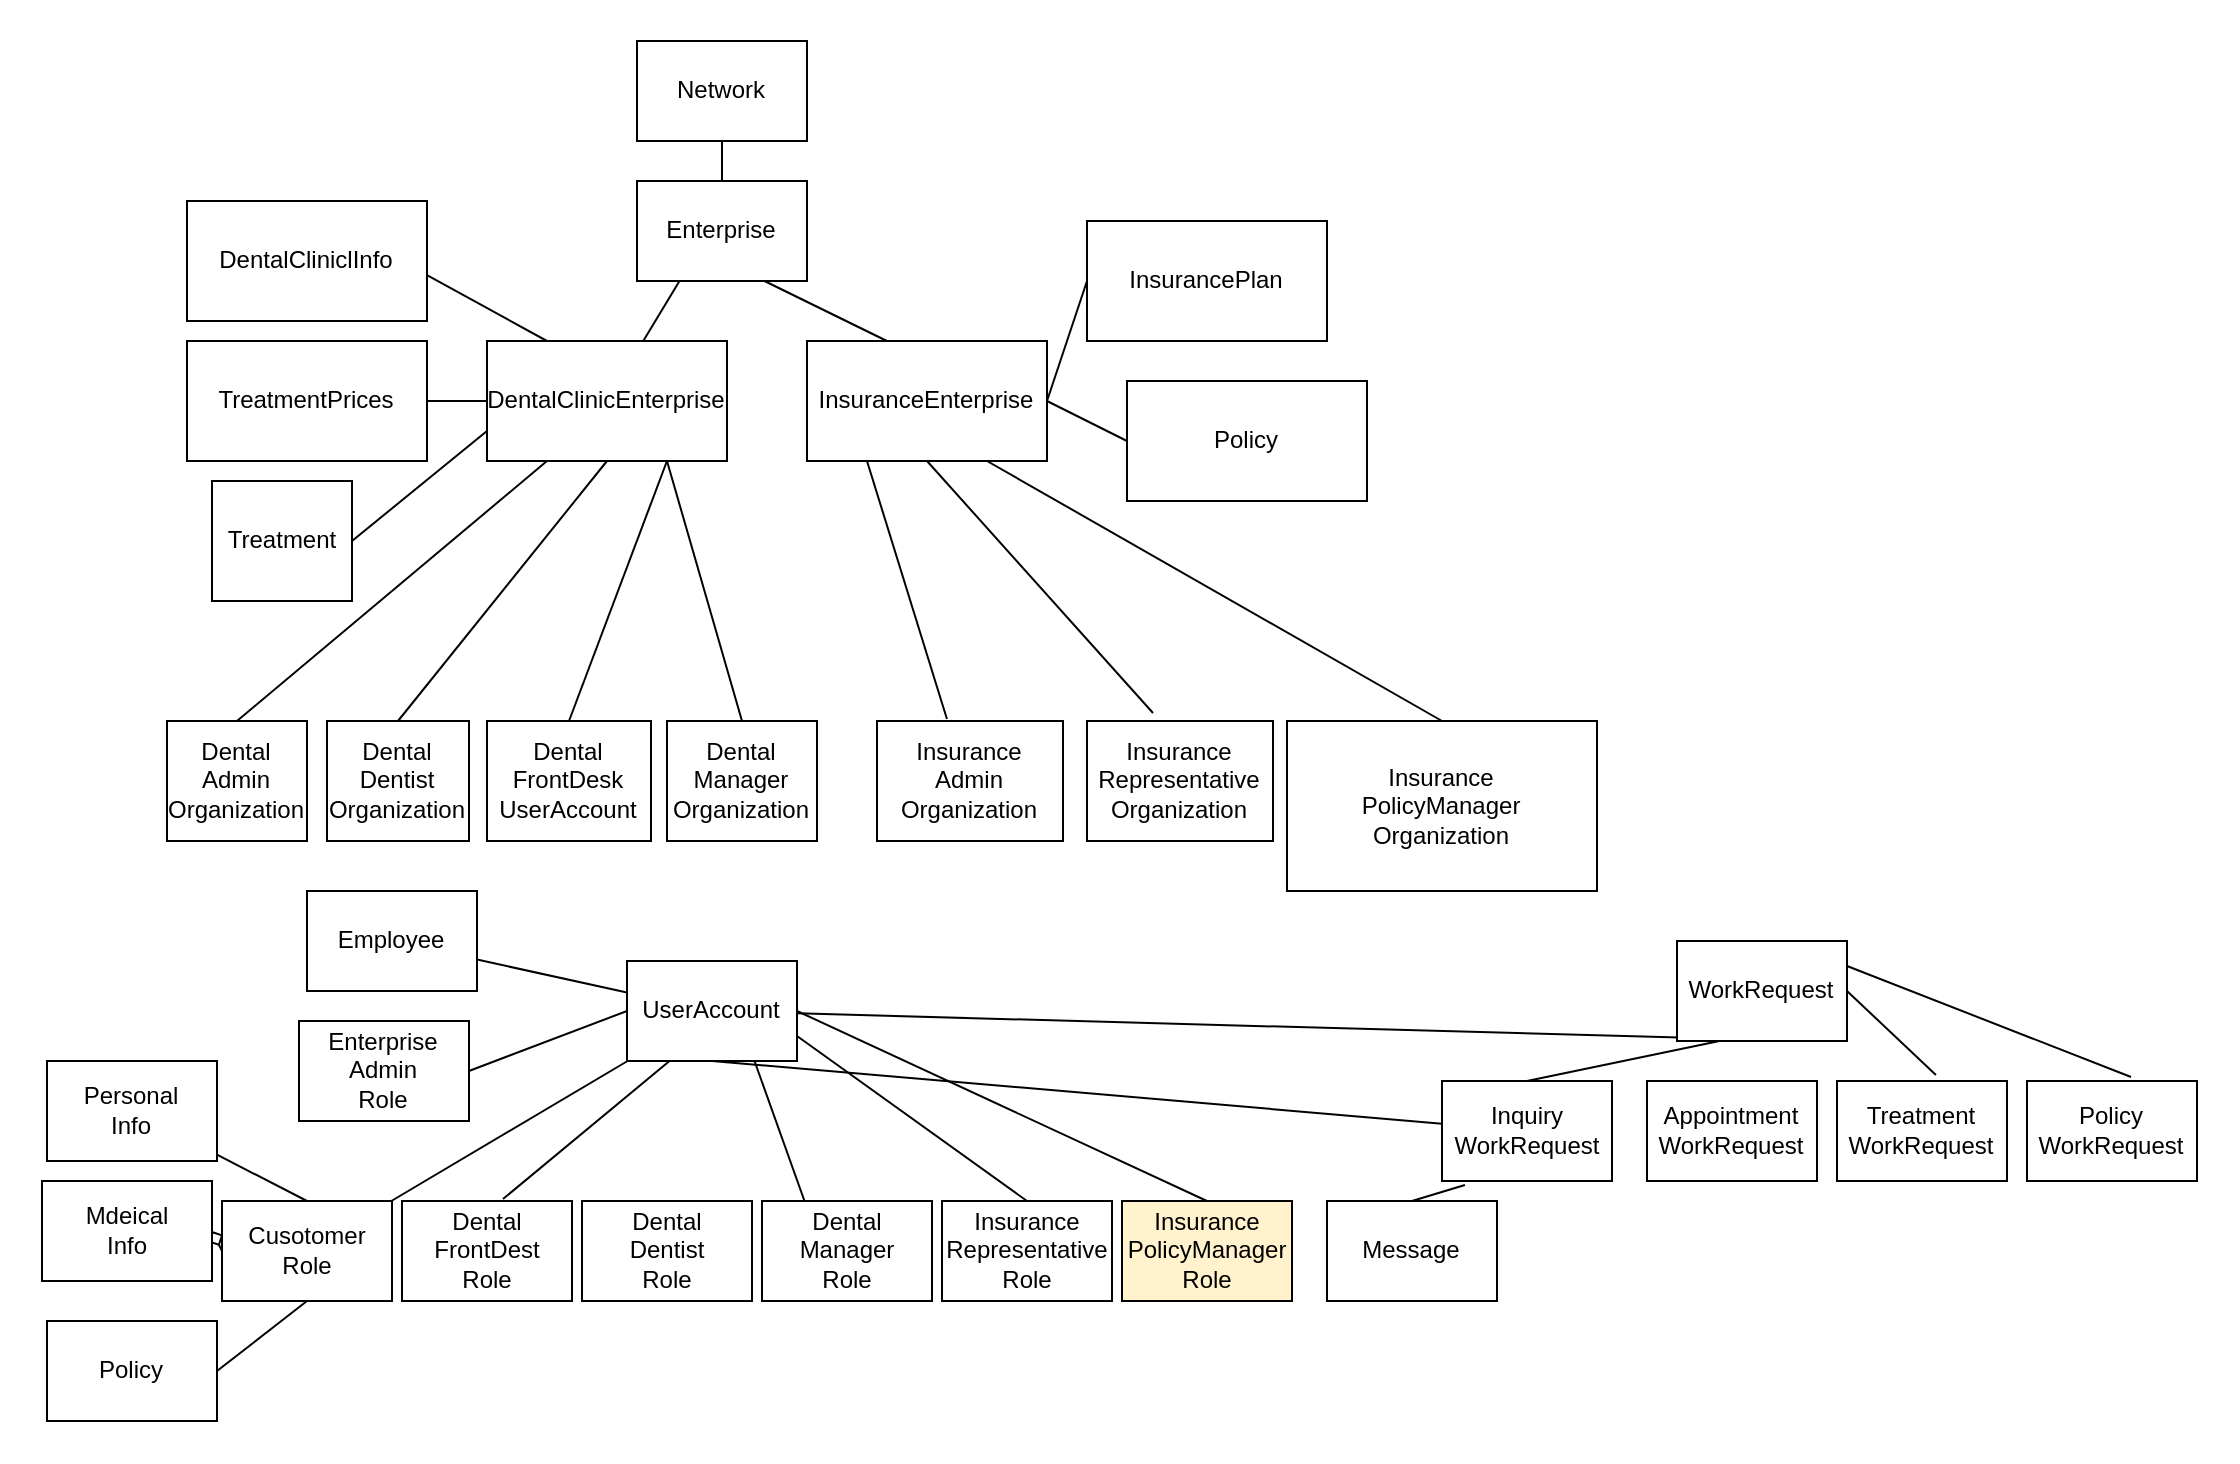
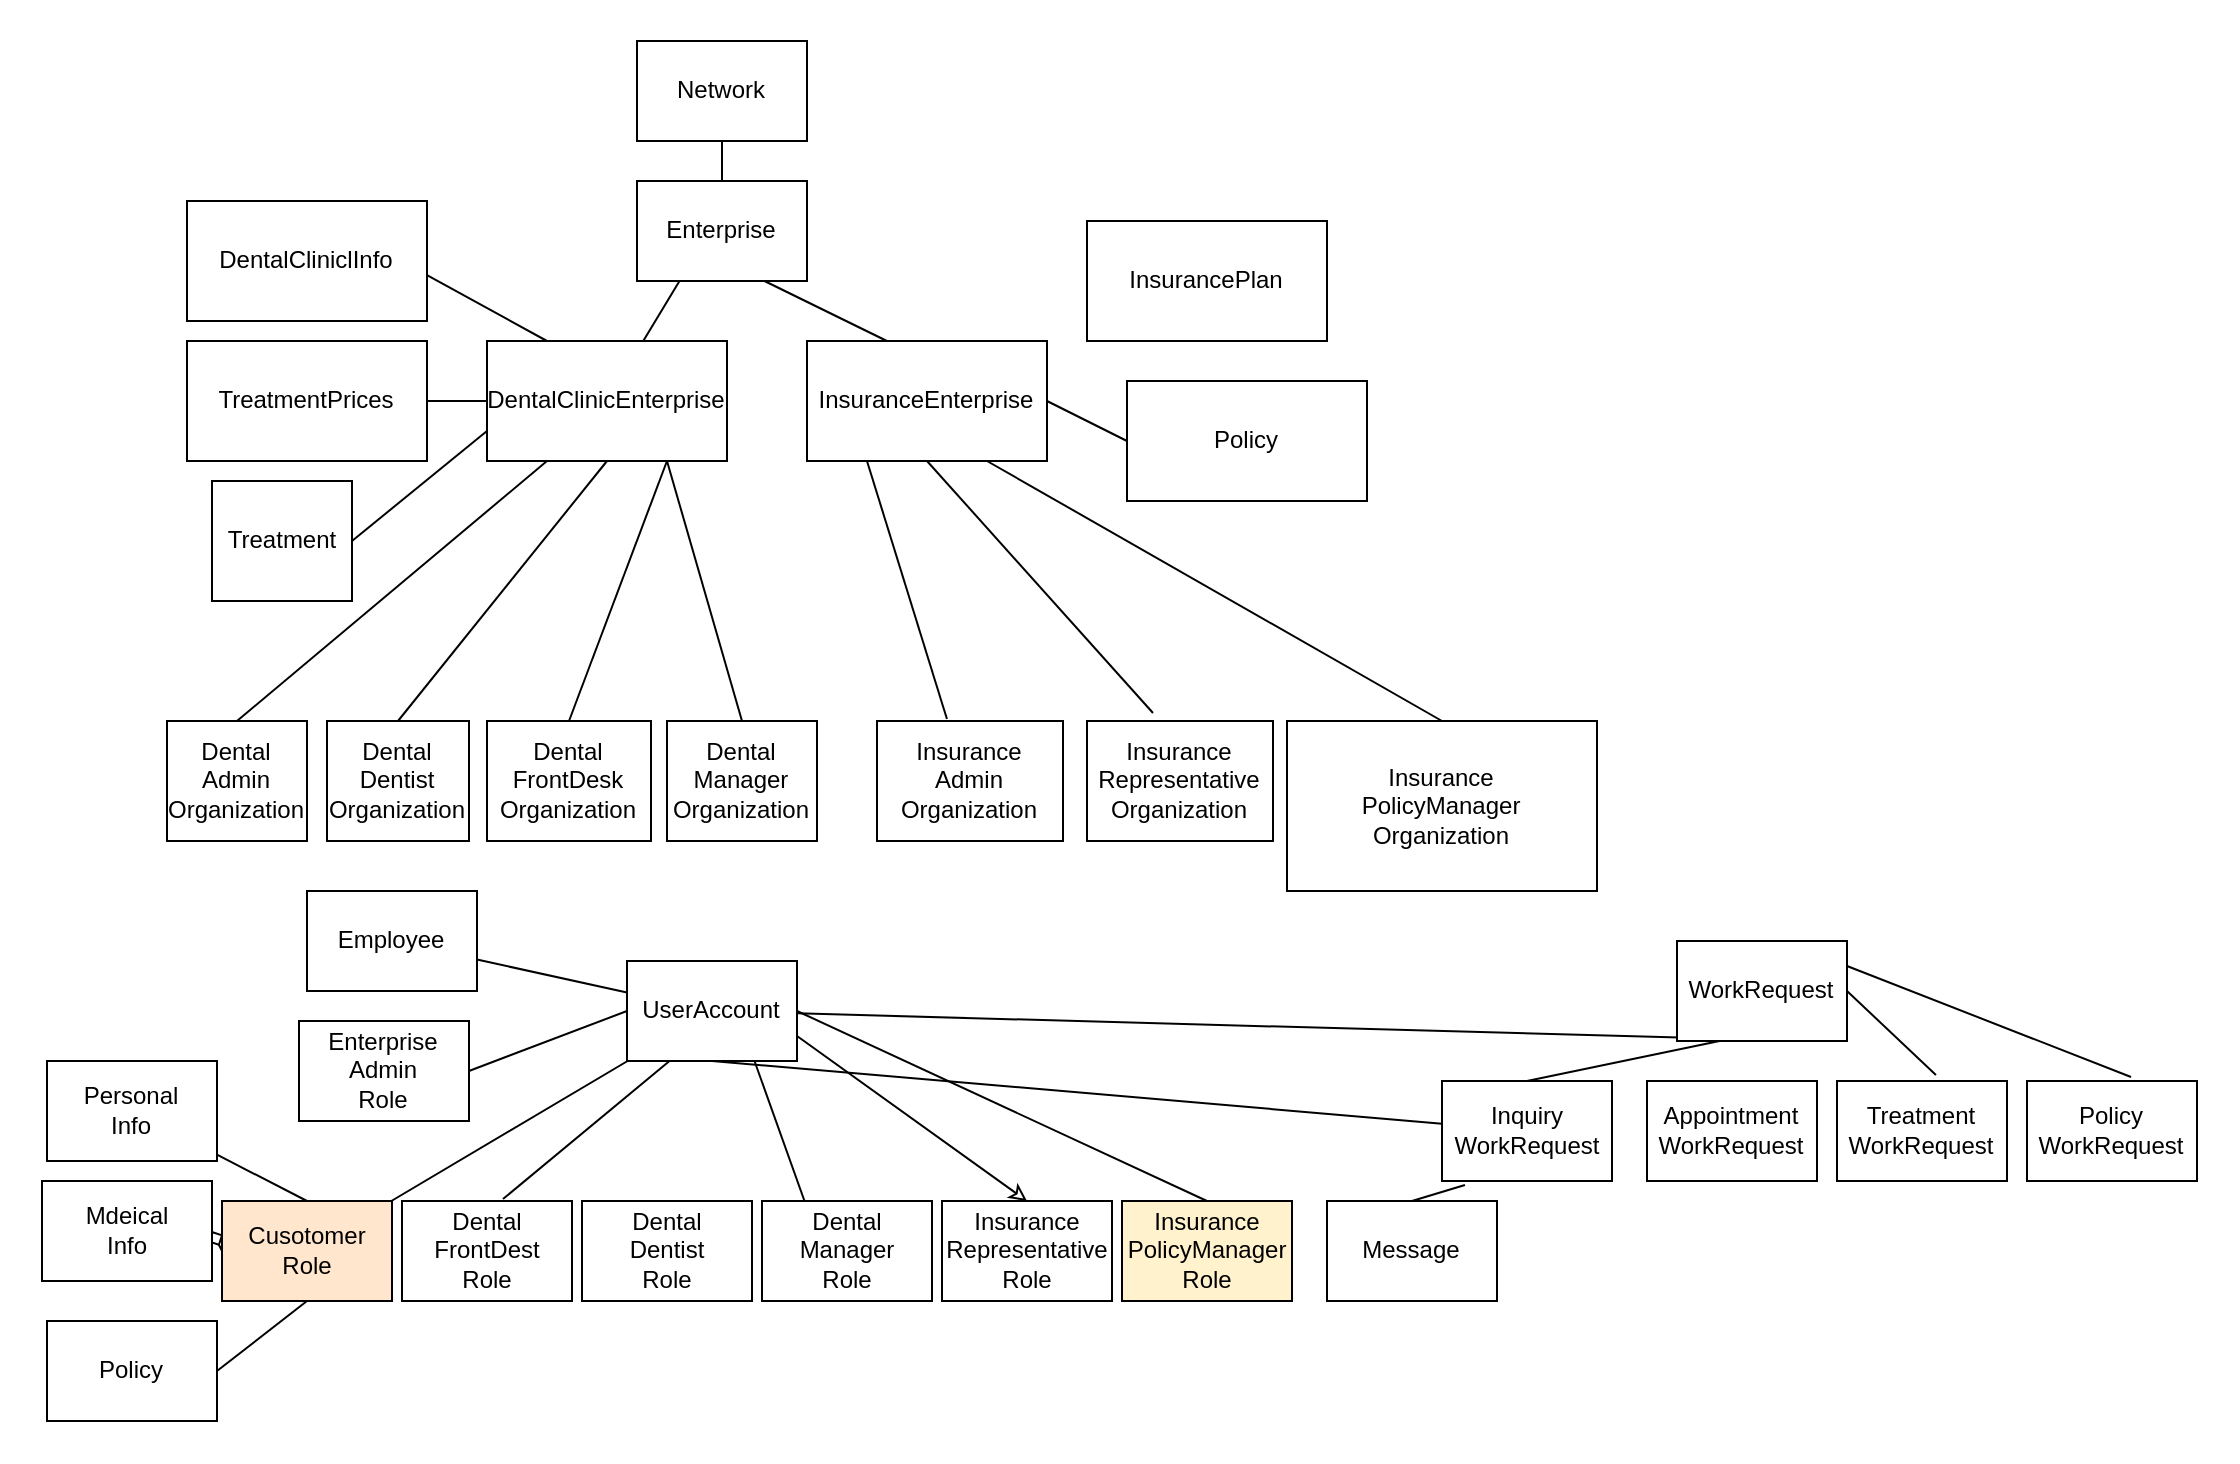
edge "InsurancePlan" -- "InsuranceEnterprise": removed
node "Dental FrontDesk UserAccount": label "Dental FrontDesk UserAccount" -> "Dental FrontDesk Organization"
edge "UserAccount" -- "Insurance Representative Role": arrowhead none -> classic
node "Cusotomer Role": fillcolor #ffffff -> #ffe6cc
